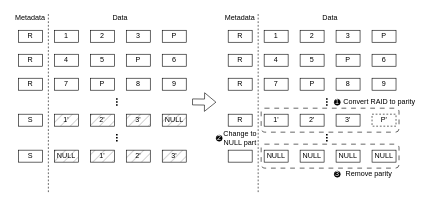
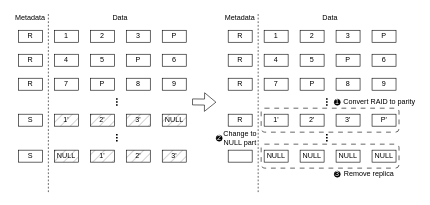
node "P'": style dashed -> solid
node "Remove parity": label "Remove parity" -> "Remove replica"
